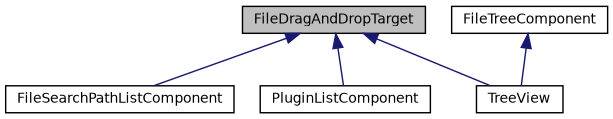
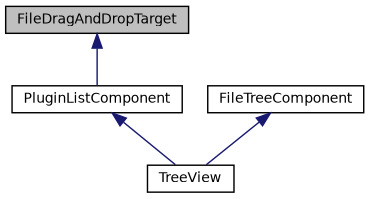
edge "TreeView" -> "FileDragAndDropTarget": now "TreeView" -> "PluginListComponent"
node "FileSearchPathListComponent": removed
